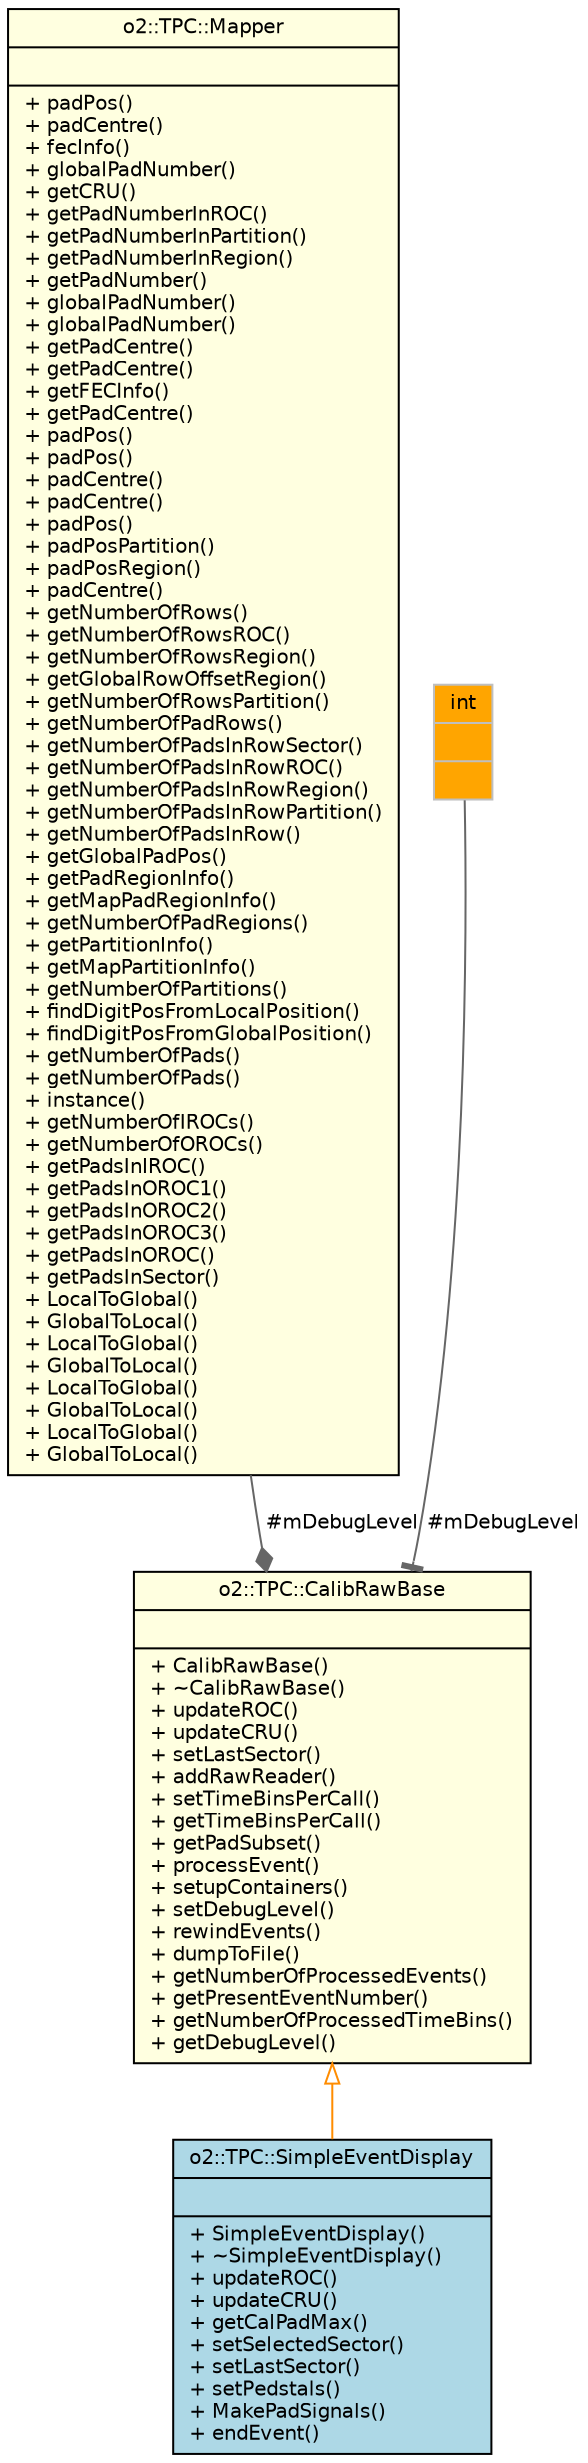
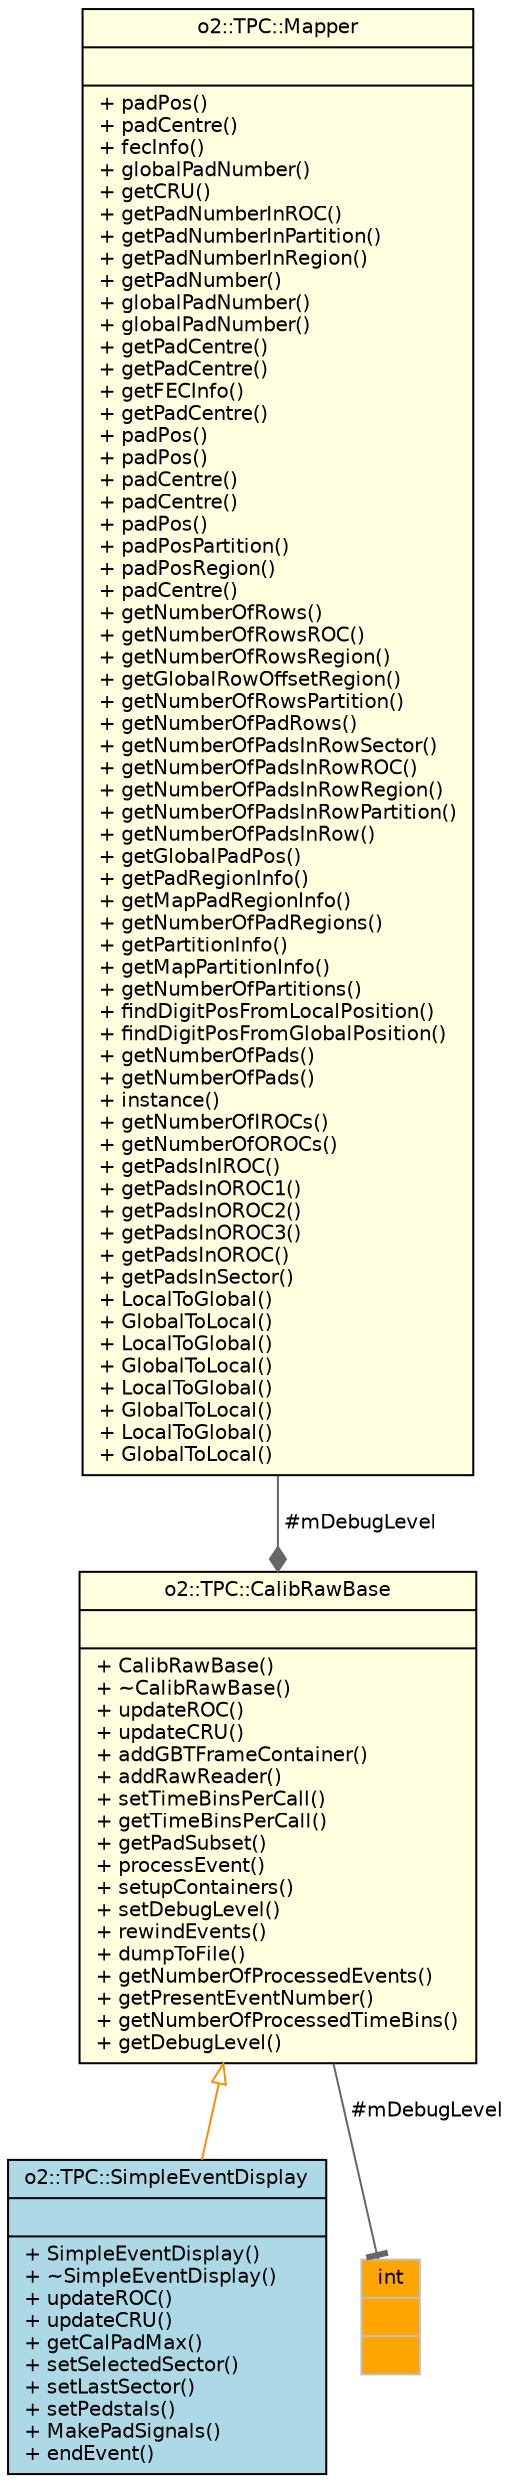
edge "int" -> "o2::TPC::CalibRawBase": reversed
node "o2::TPC::CalibRawBase": text "+ setLastSector()" -> "+ addGBTFrameContainer()"
